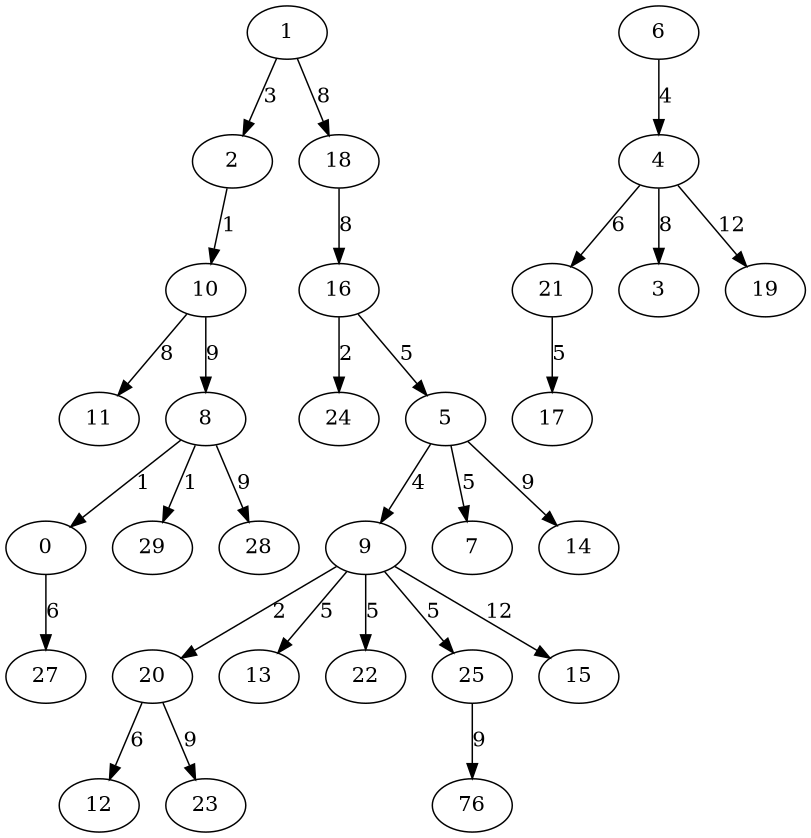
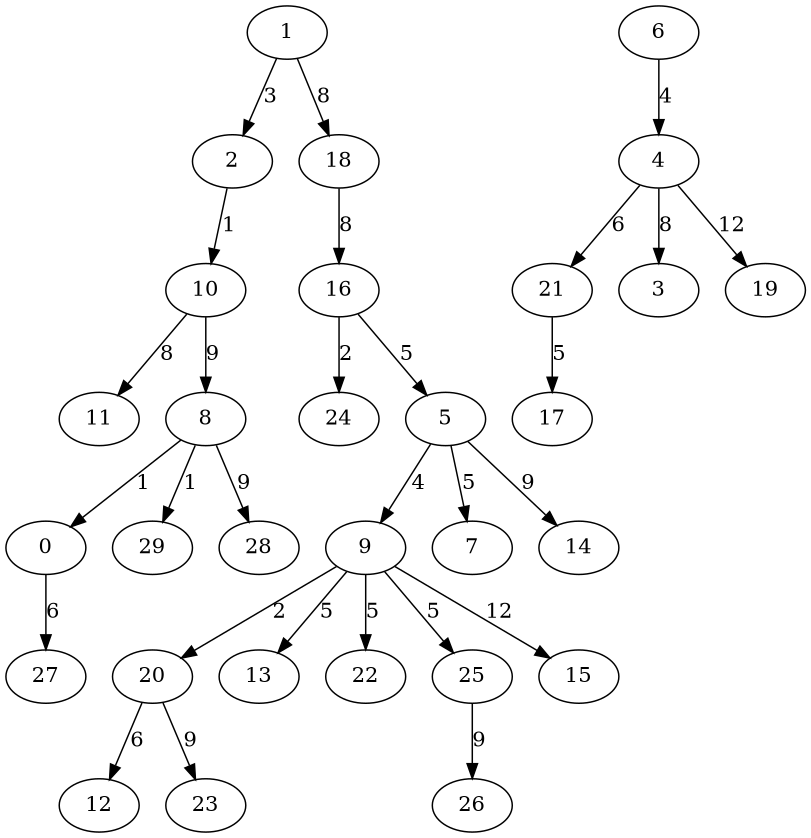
node "76": label "76" -> "26"
